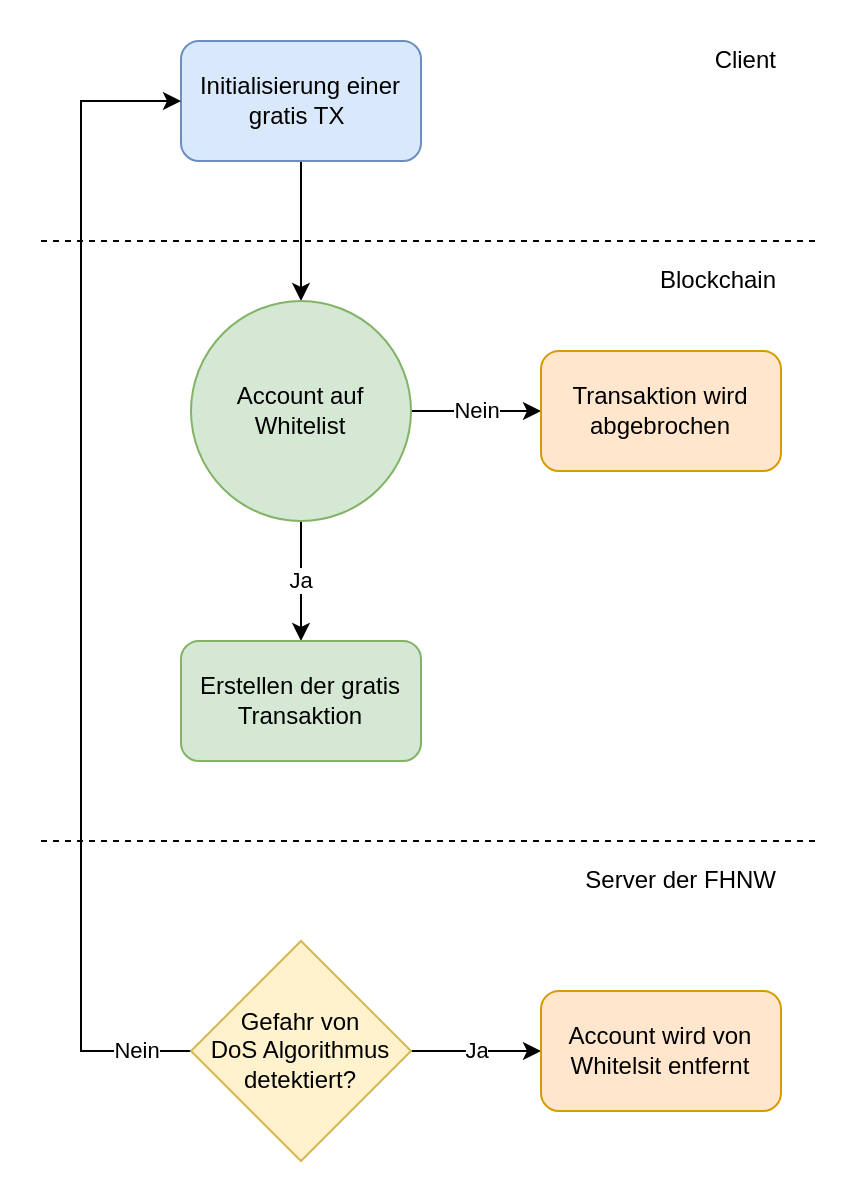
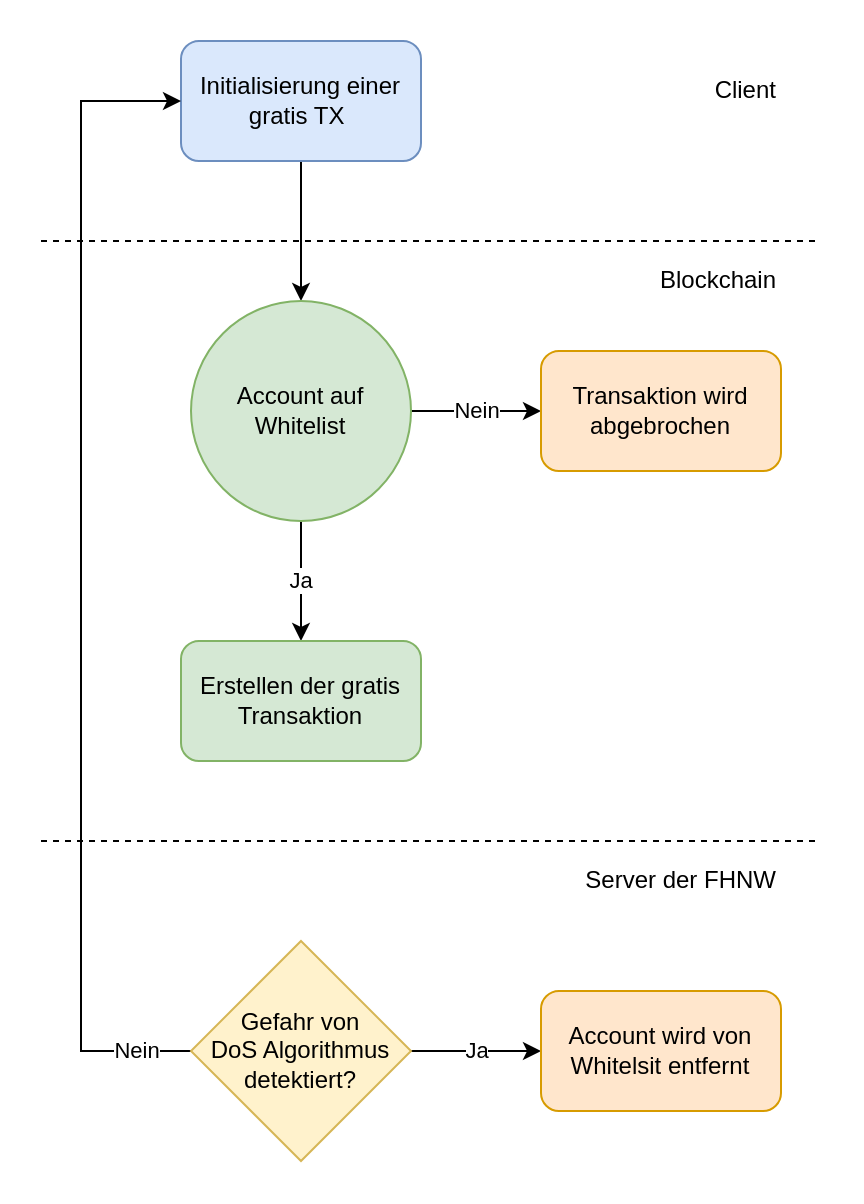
node "Client": moved (741, 61) -> (741, 91)
